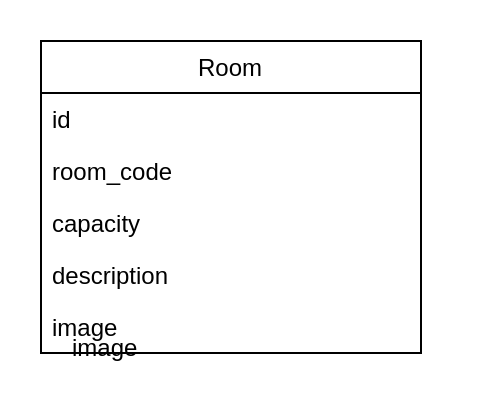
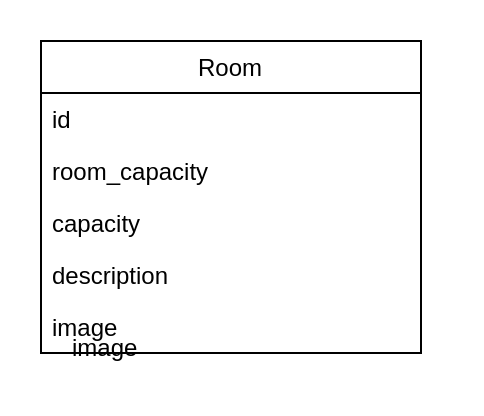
node "room_code": label "room_code" -> "room_capacity"
